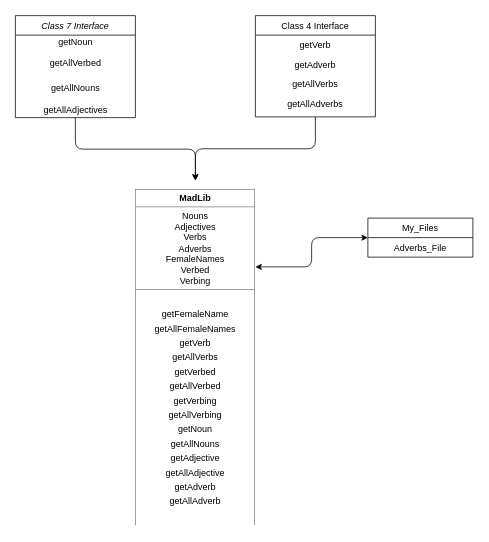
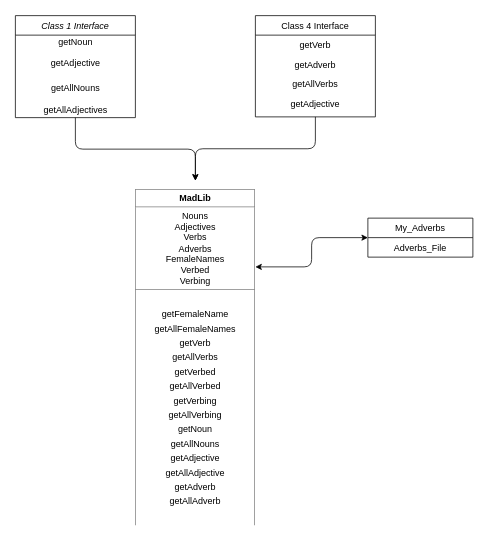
node "Class 7 Interface": label "Class 7 Interface" -> "Class 1 Interface"
node "getNoun getAllVerbed": label "getNoun getAllVerbed" -> "getNoun getAdjective"
node "getAllAdverbs": label "getAllAdverbs" -> "getAdjective"
node "My_Files": label "My_Files" -> "My_Adverbs"
